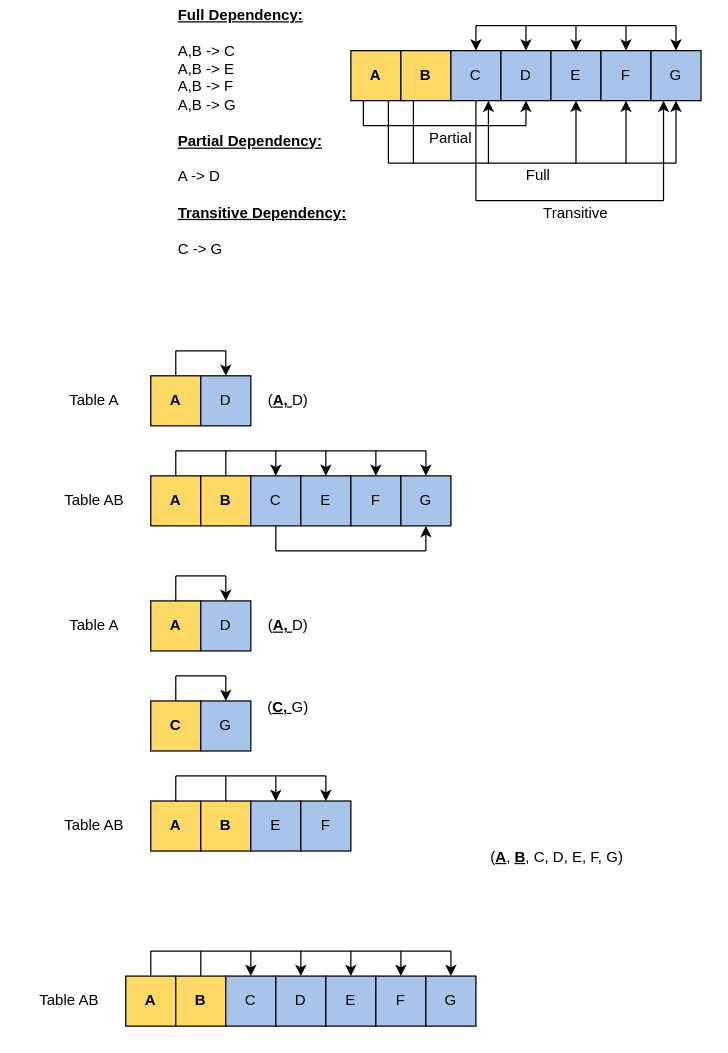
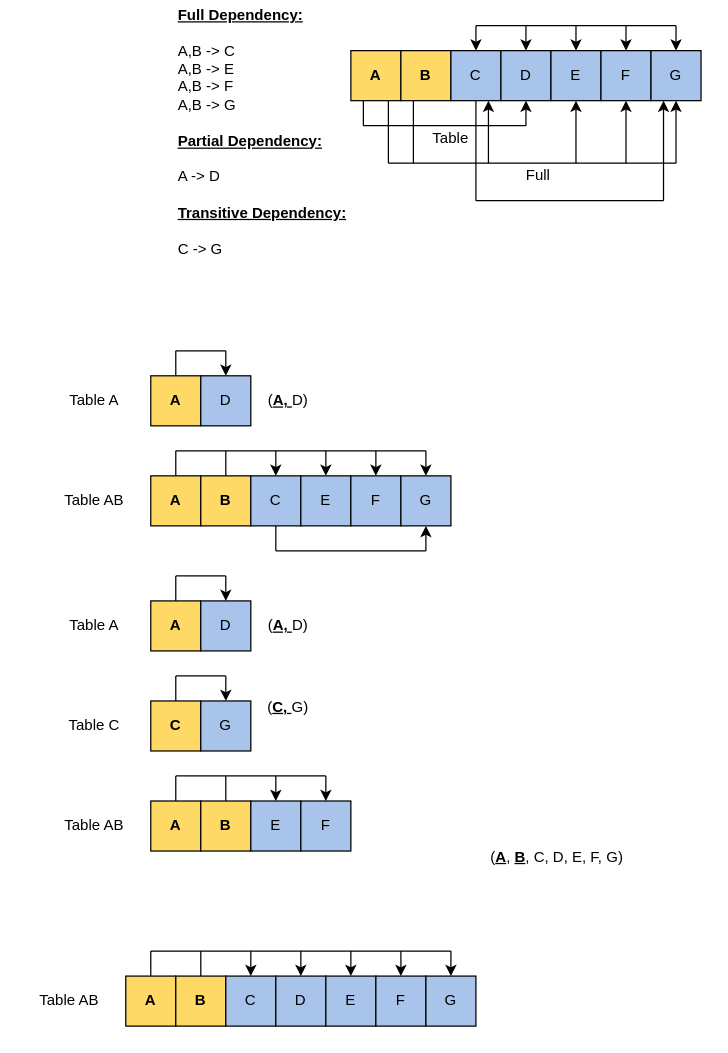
node "Partial": label "Partial" -> "Table"
node "Transitive": removed
node "Table C": added
